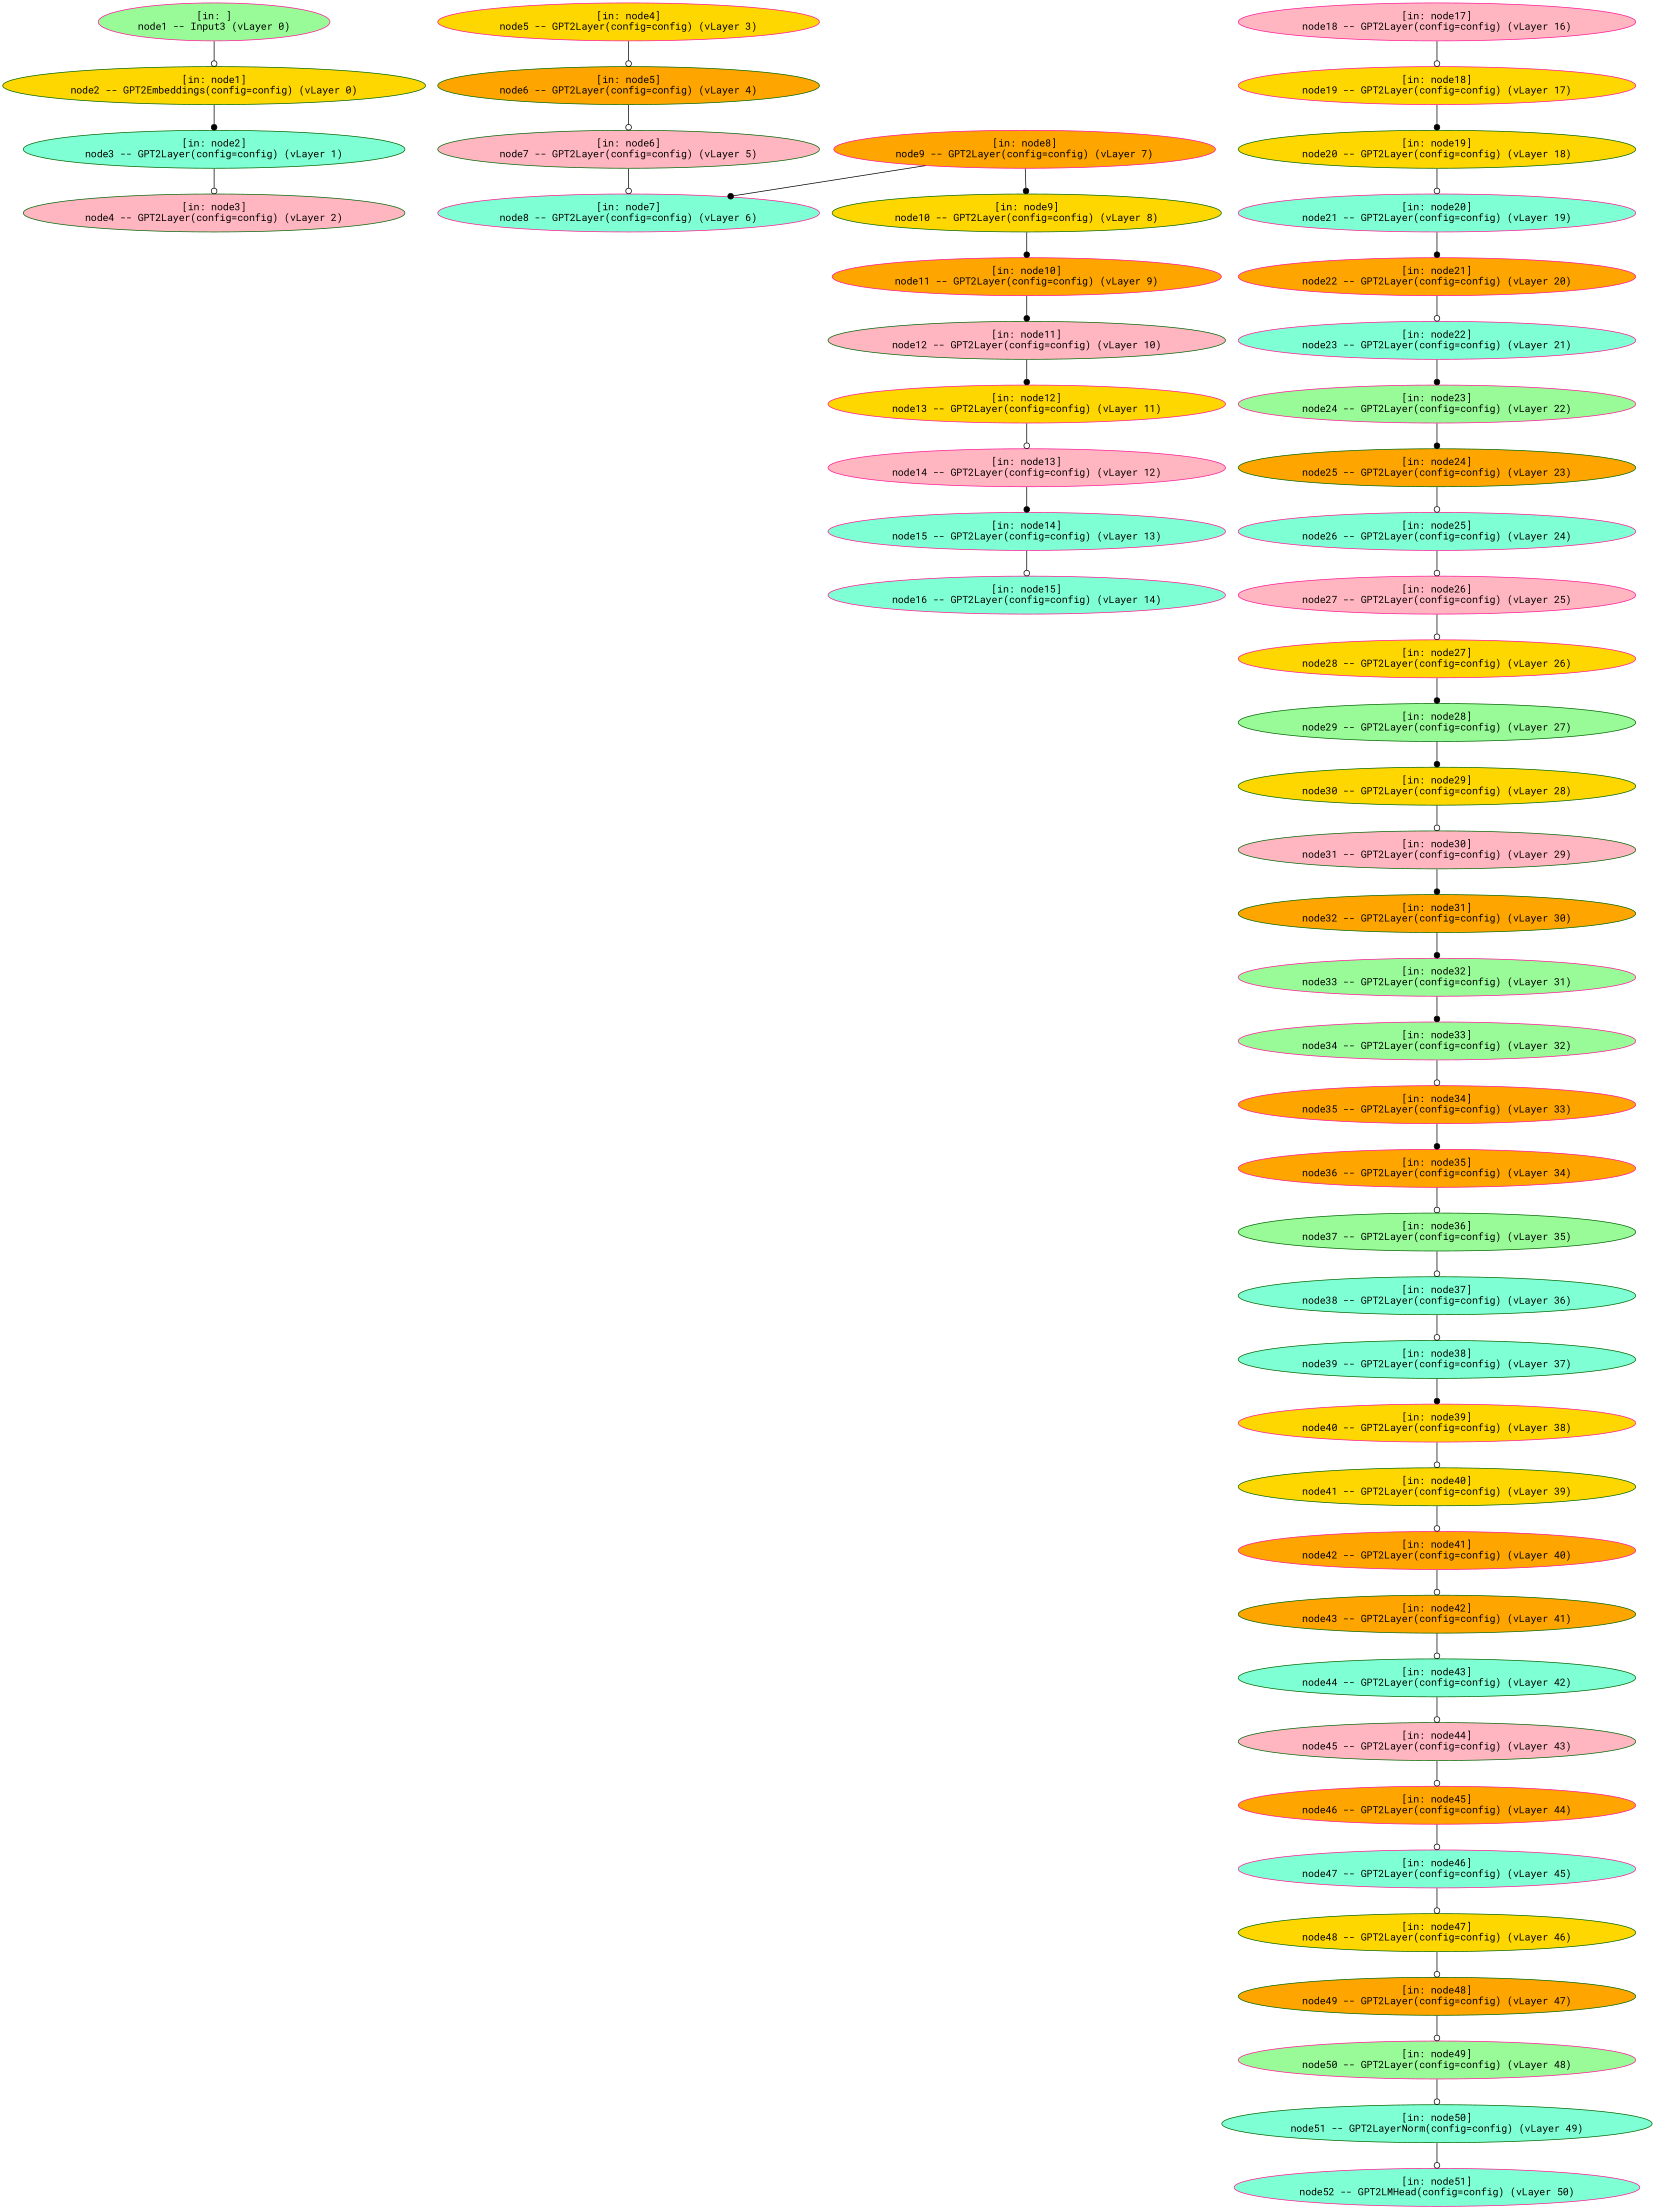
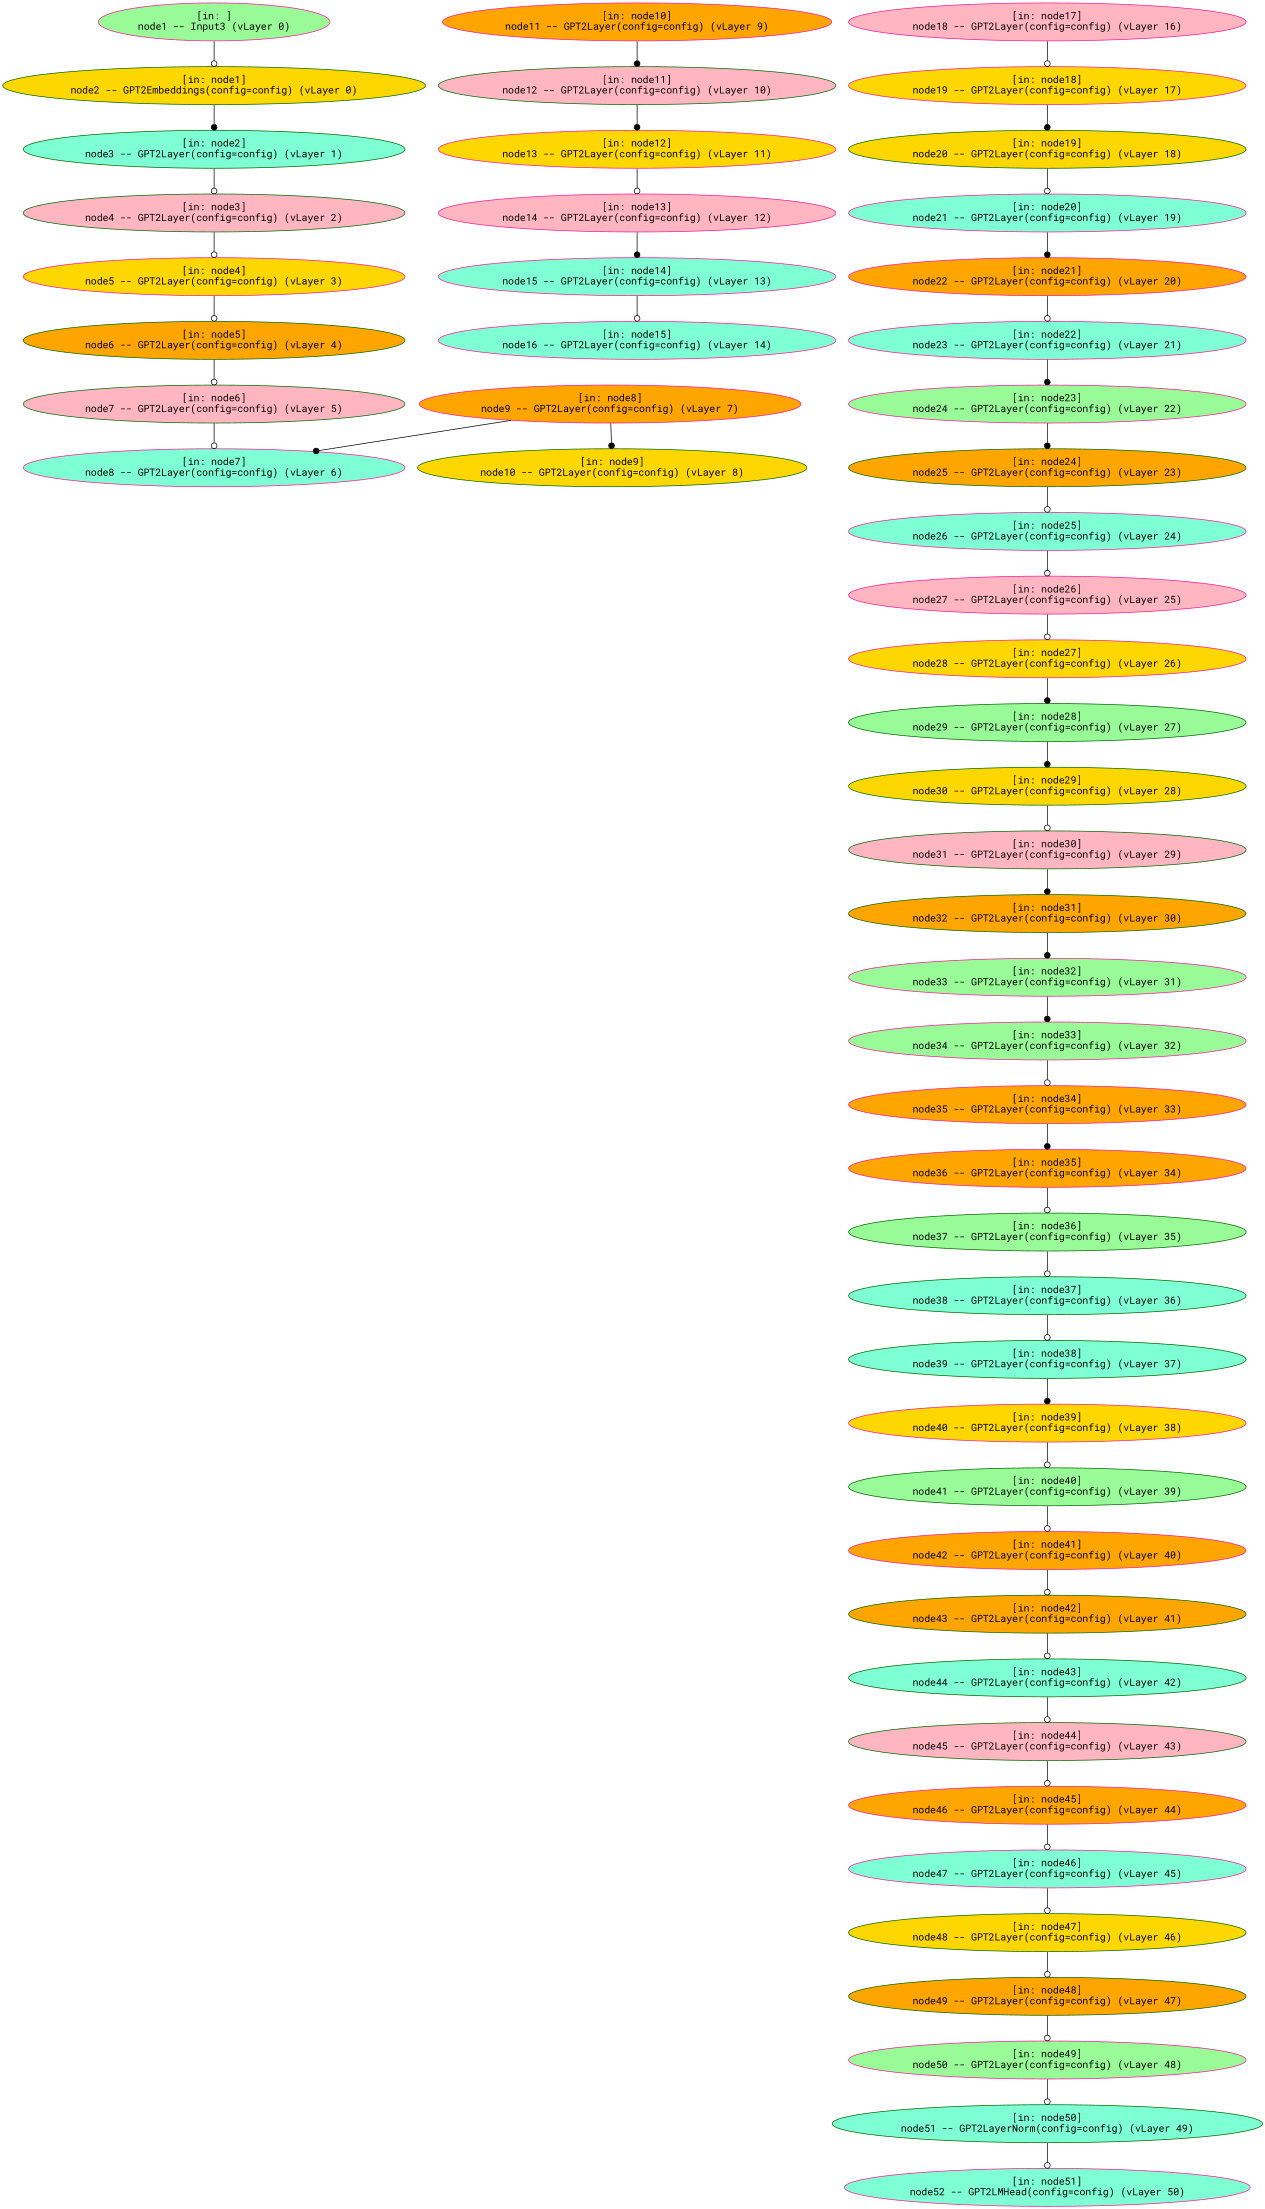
edge "[in: node3] node4 -- GPT2Layer(config=config) (vLayer 2)" -> "[in: node4] node5 -- GPT2Layer(config=config) (vLayer 3)": added
edge "[in: node9] node10 -- GPT2Layer(config=config) (vLayer 8)" -> "[in: node10] node11 -- GPT2Layer(config=config) (vLayer 9)": removed
node "[in: node40] node41 -- GPT2Layer(config=config) (vLayer 39)": fillcolor gold -> palegreen
